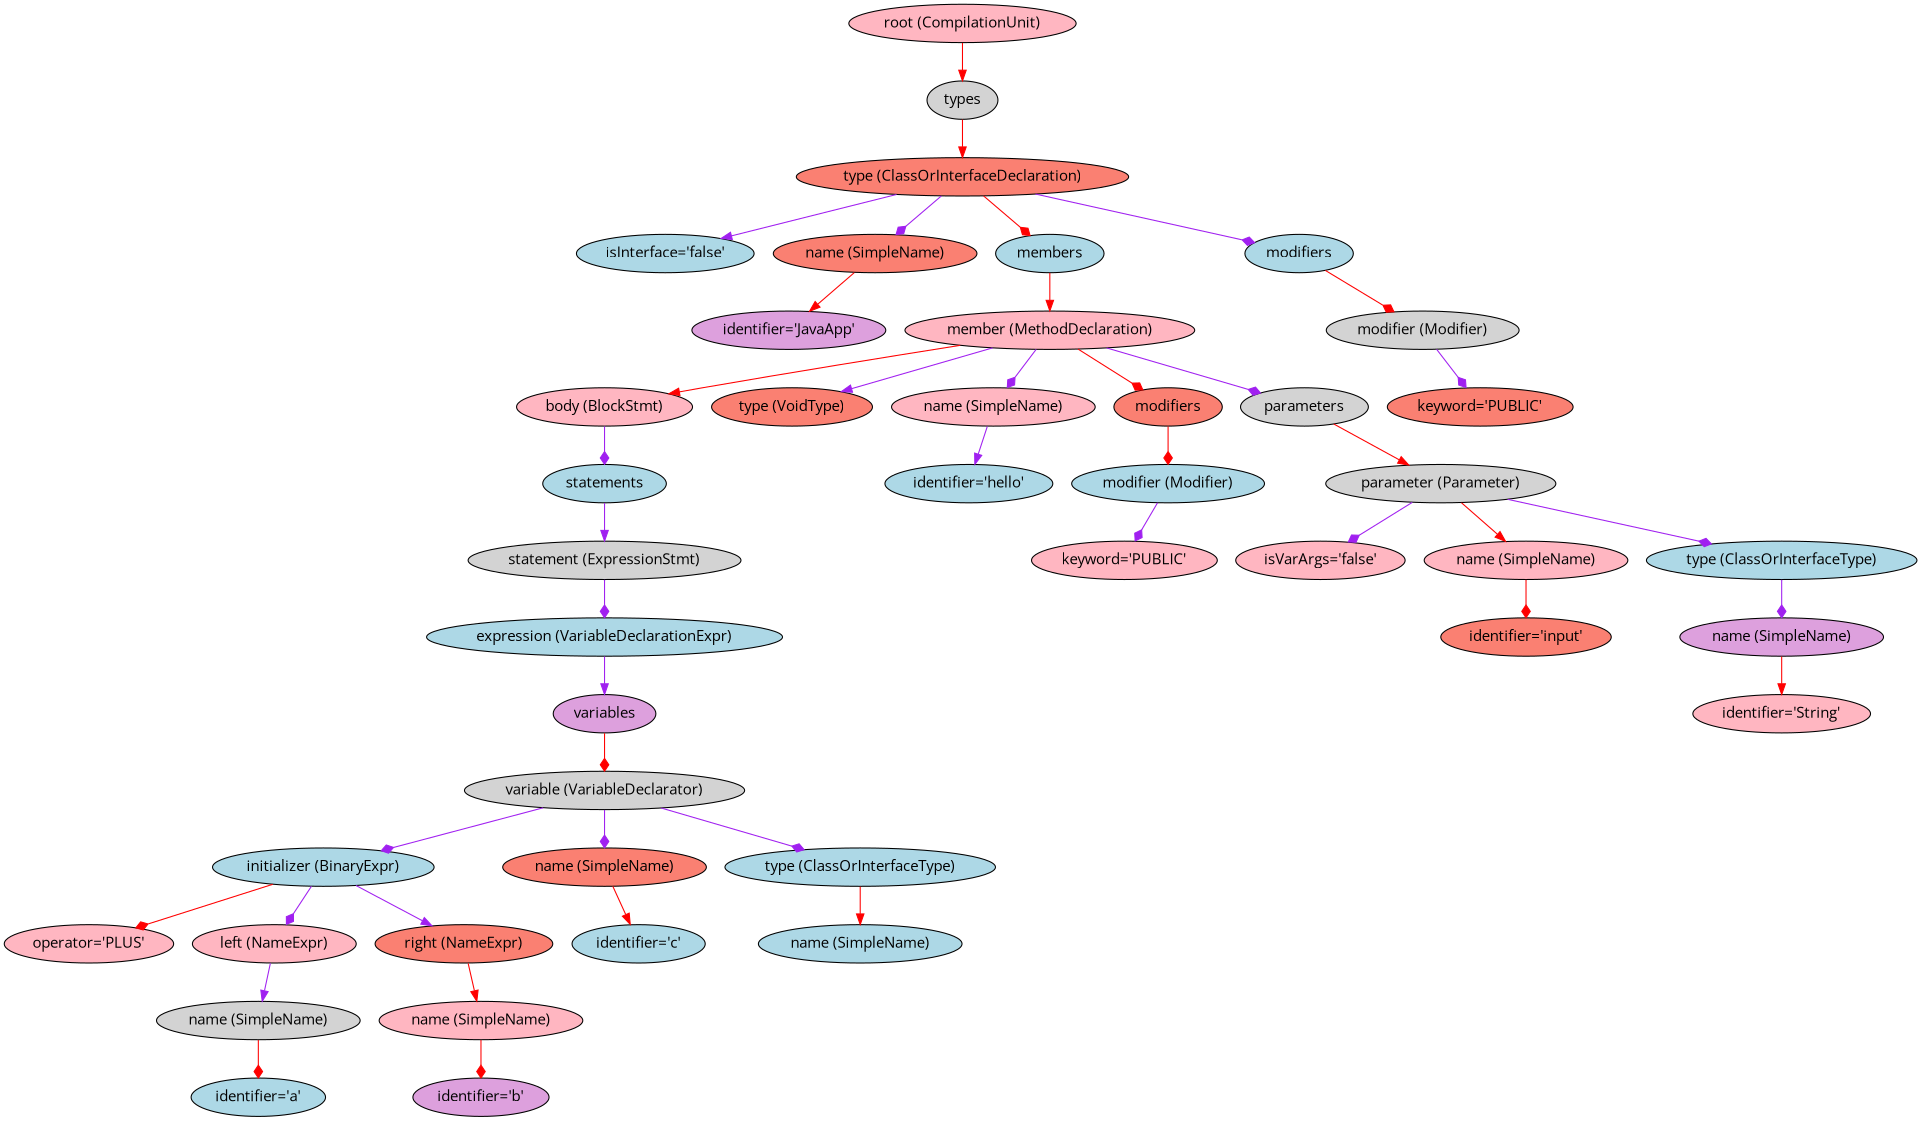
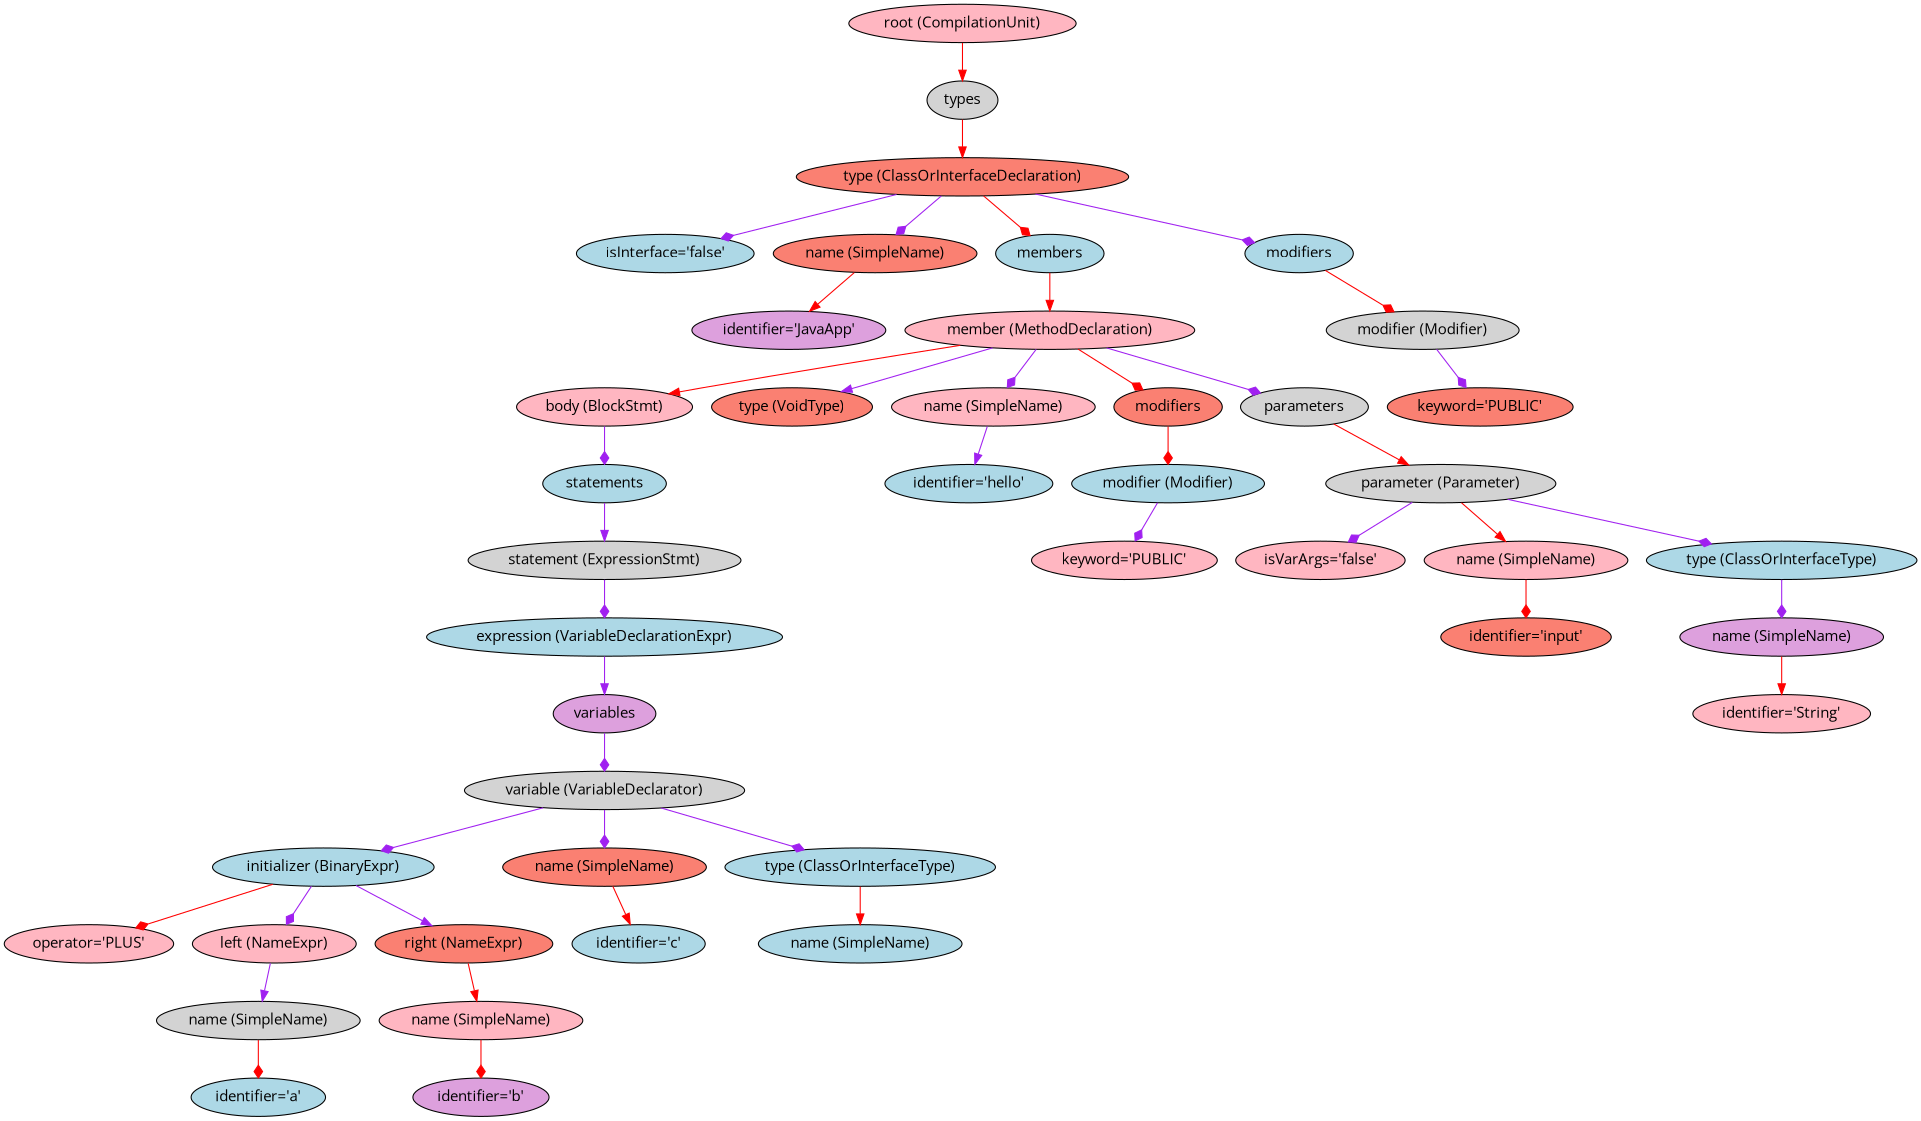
edge "type (ClassOrInterfaceDeclaration)" -> "isInterface='false'": arrowhead normal -> diamond
edge "variables" -> "variable (VariableDeclarator)": color red -> purple
